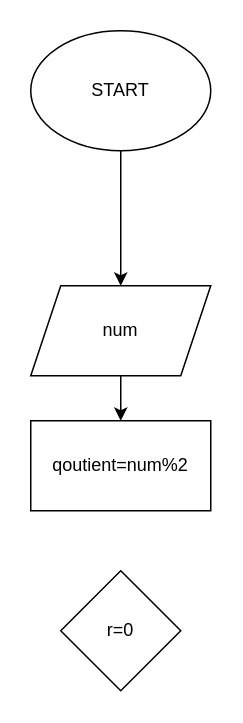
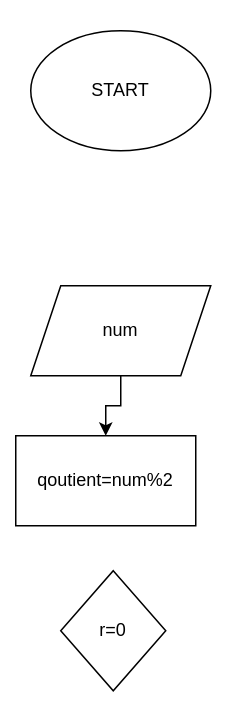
edge "START" -> "num": removed
node "qoutient=num%2": moved (121, 466) -> (106, 481)
node "r=0": size 120x120 -> 105x120
